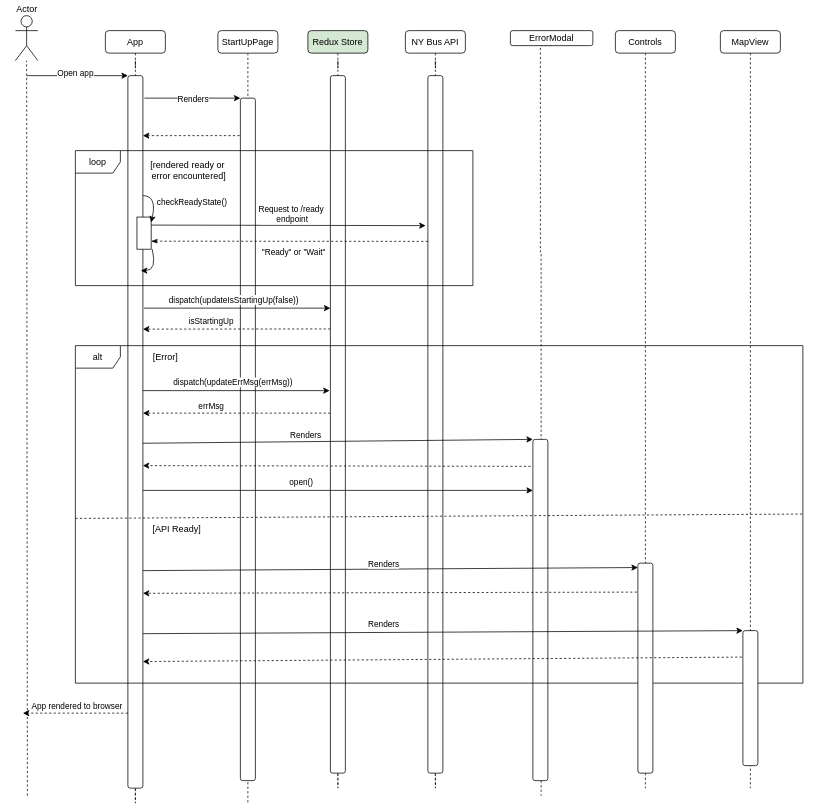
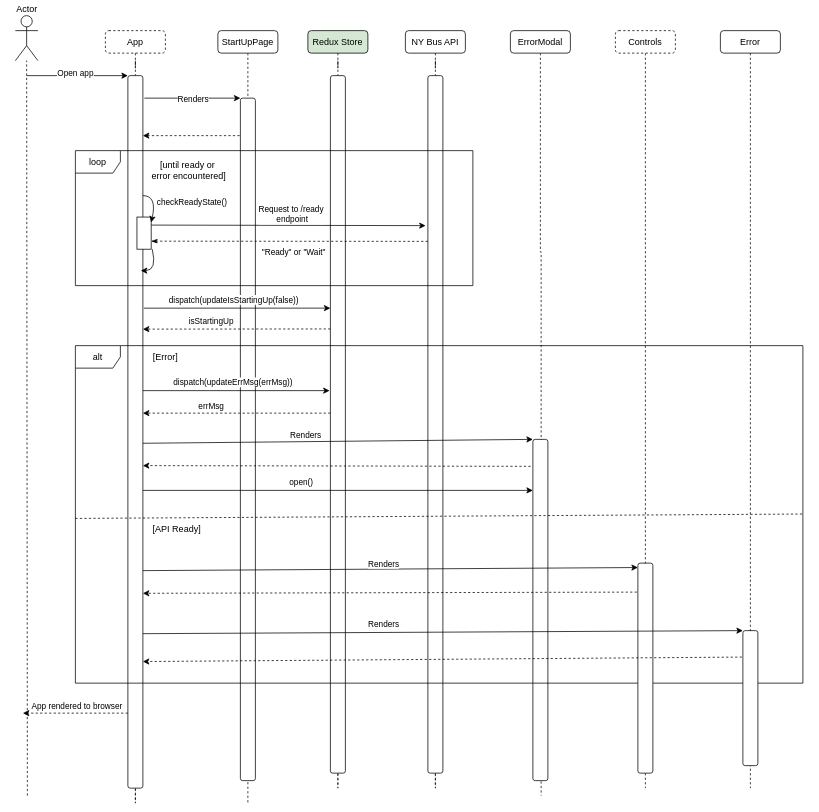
node "ErrorModal": size 83x15 -> 60x23
node "App": style solid -> dashed
node "Controls": style solid -> dashed
node "MapView": label "MapView" -> "Error"
node "[rendered ready or error encountered]": label "[rendered ready or error encountered]" -> "[until ready or error encountered]"
